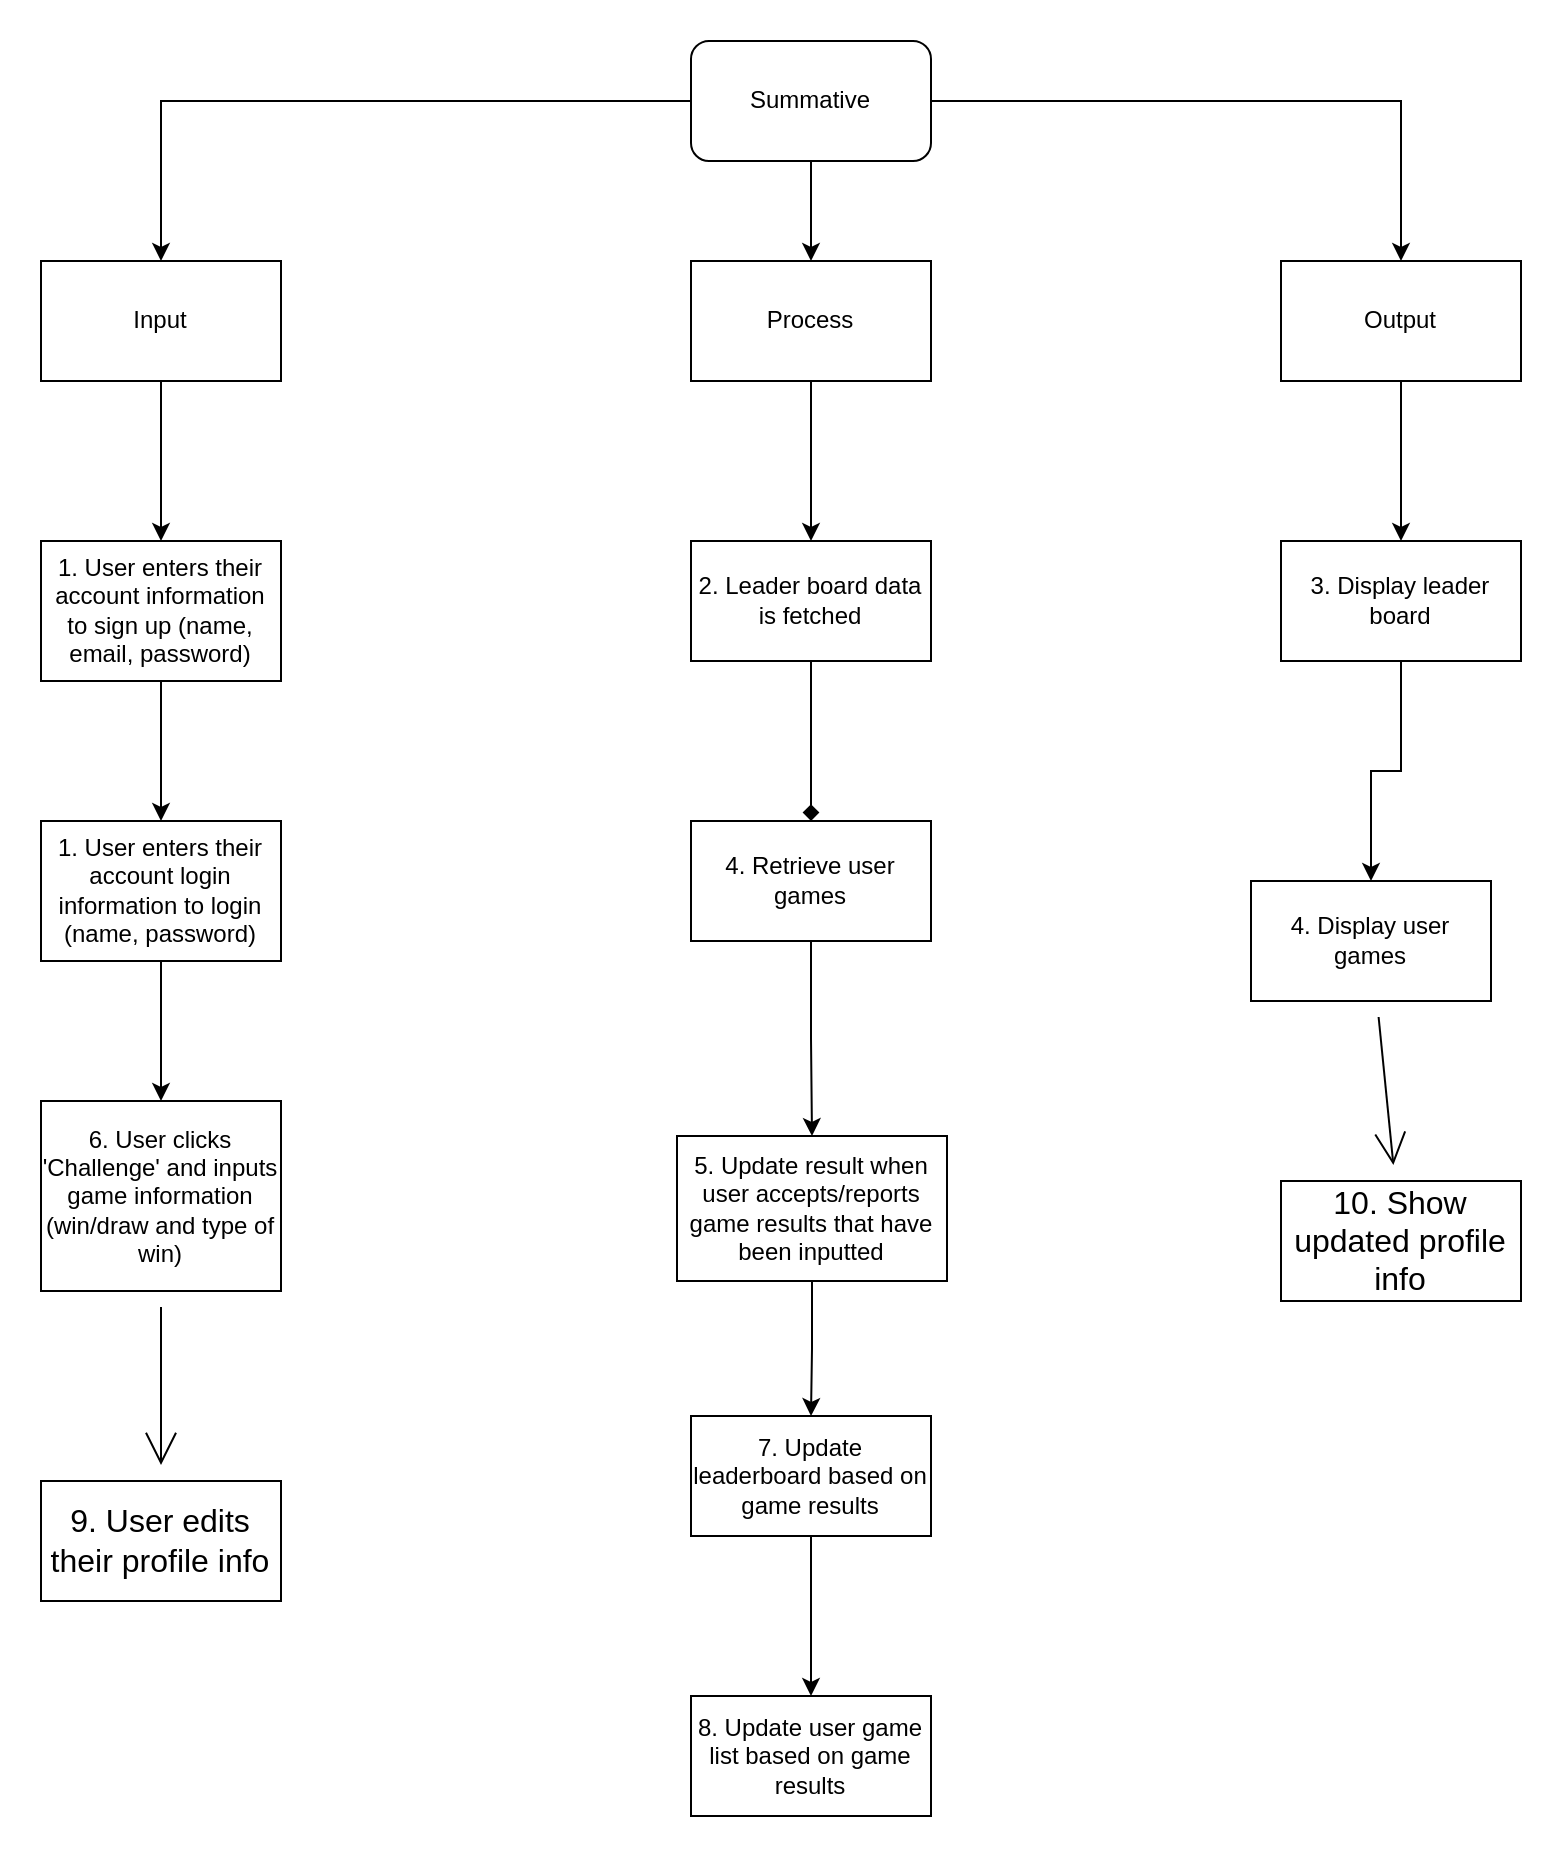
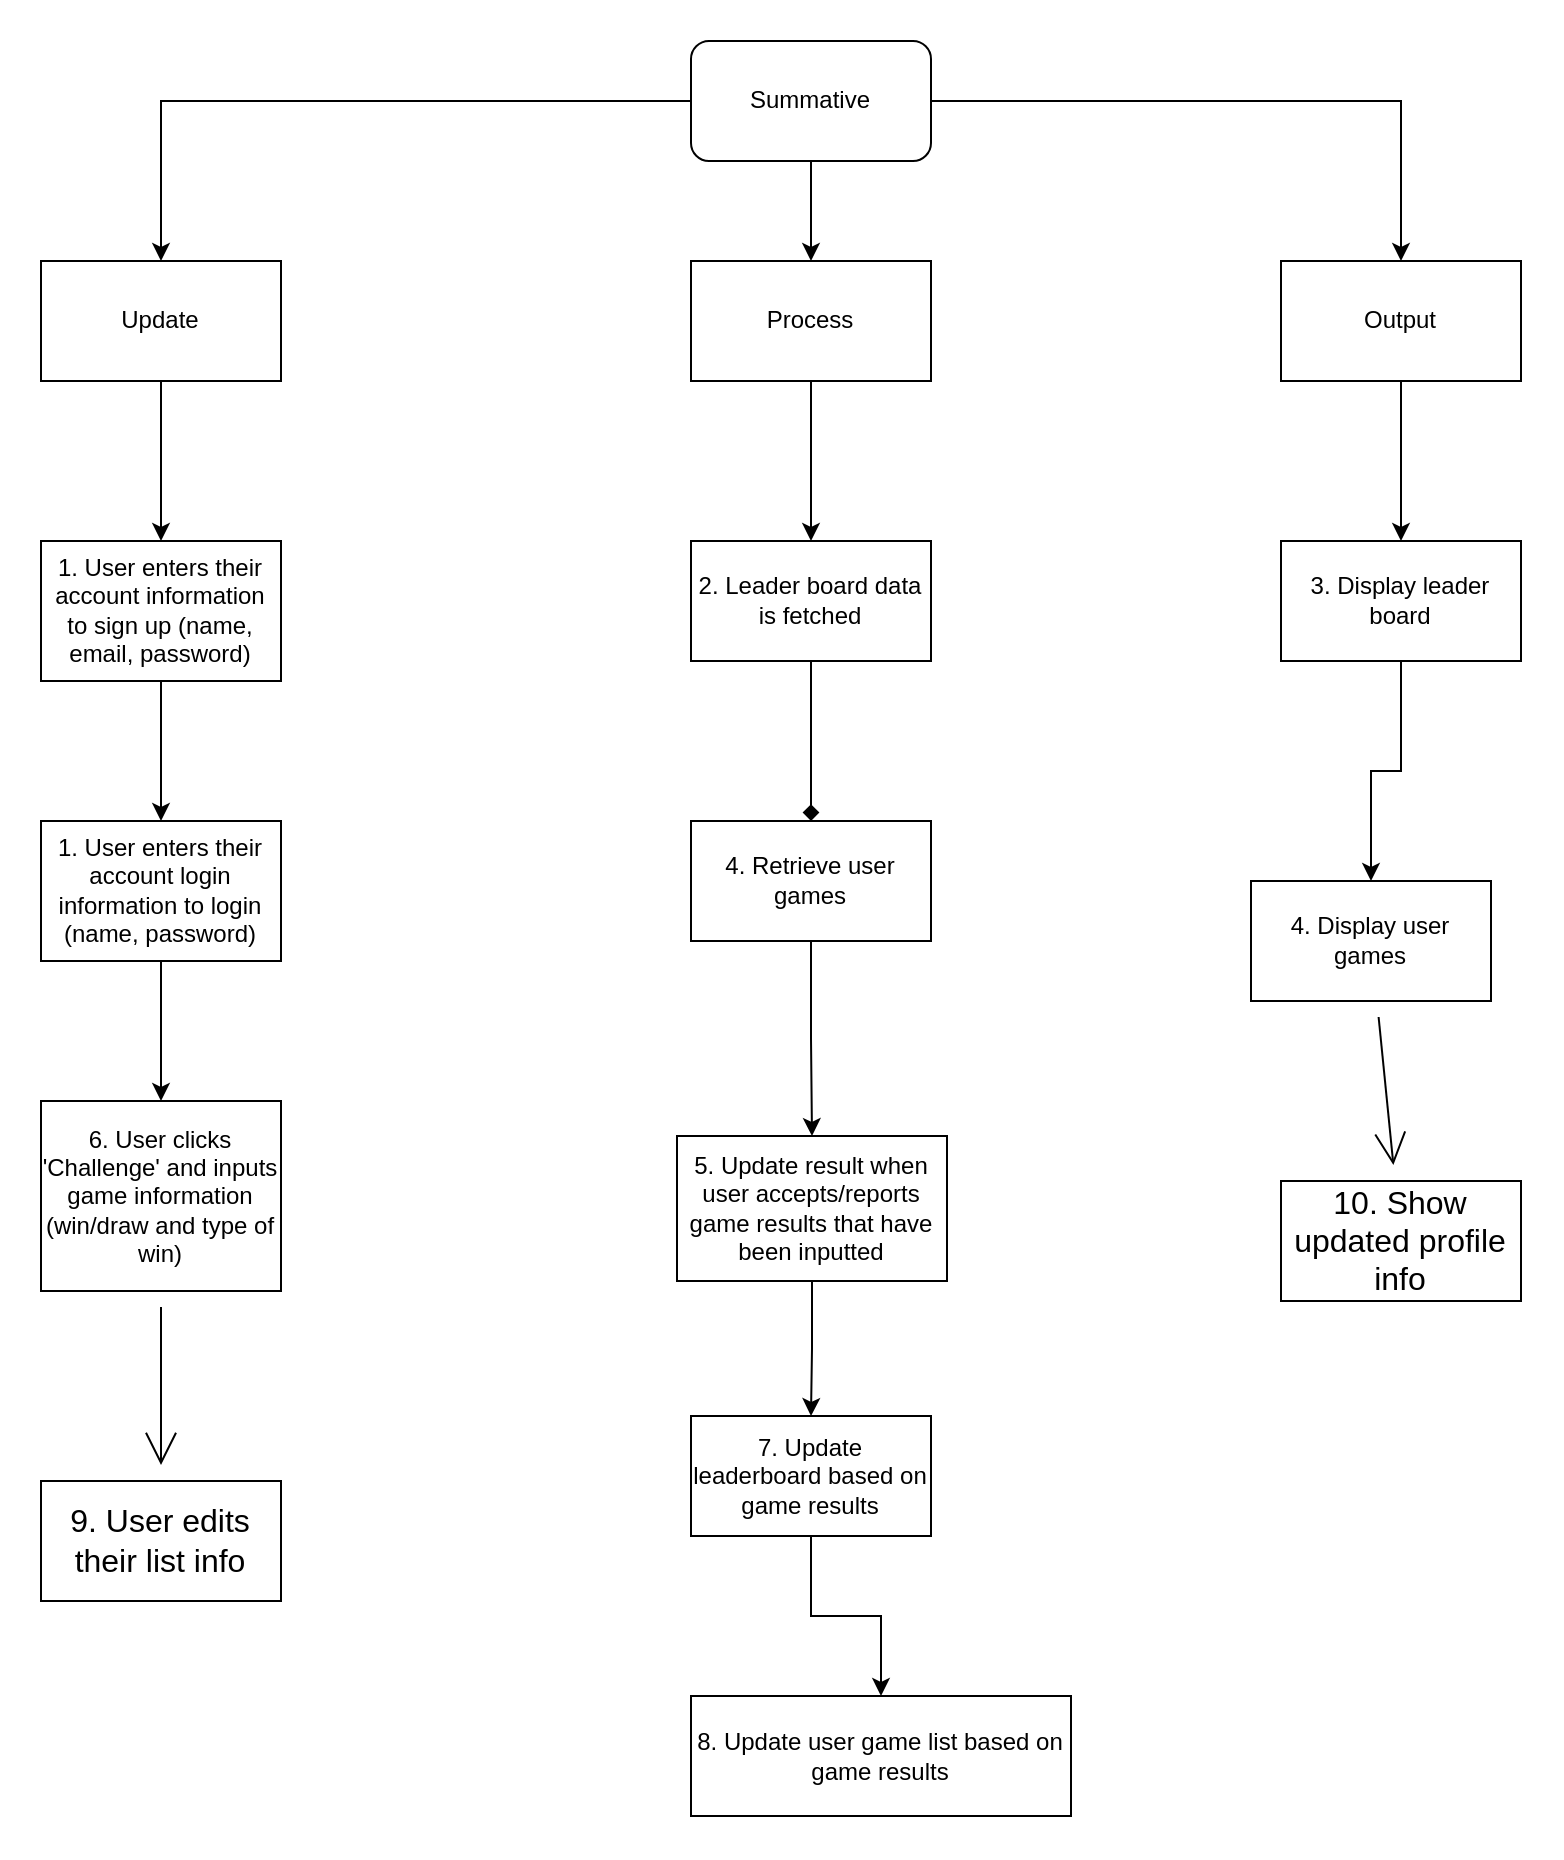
node "Input": label "Input" -> "Update"
node "9. User edits their profile info": label "9. User edits their profile info" -> "9. User edits their list info"
node "8. Update user game list based on game results": size 240x120 -> 380x120
